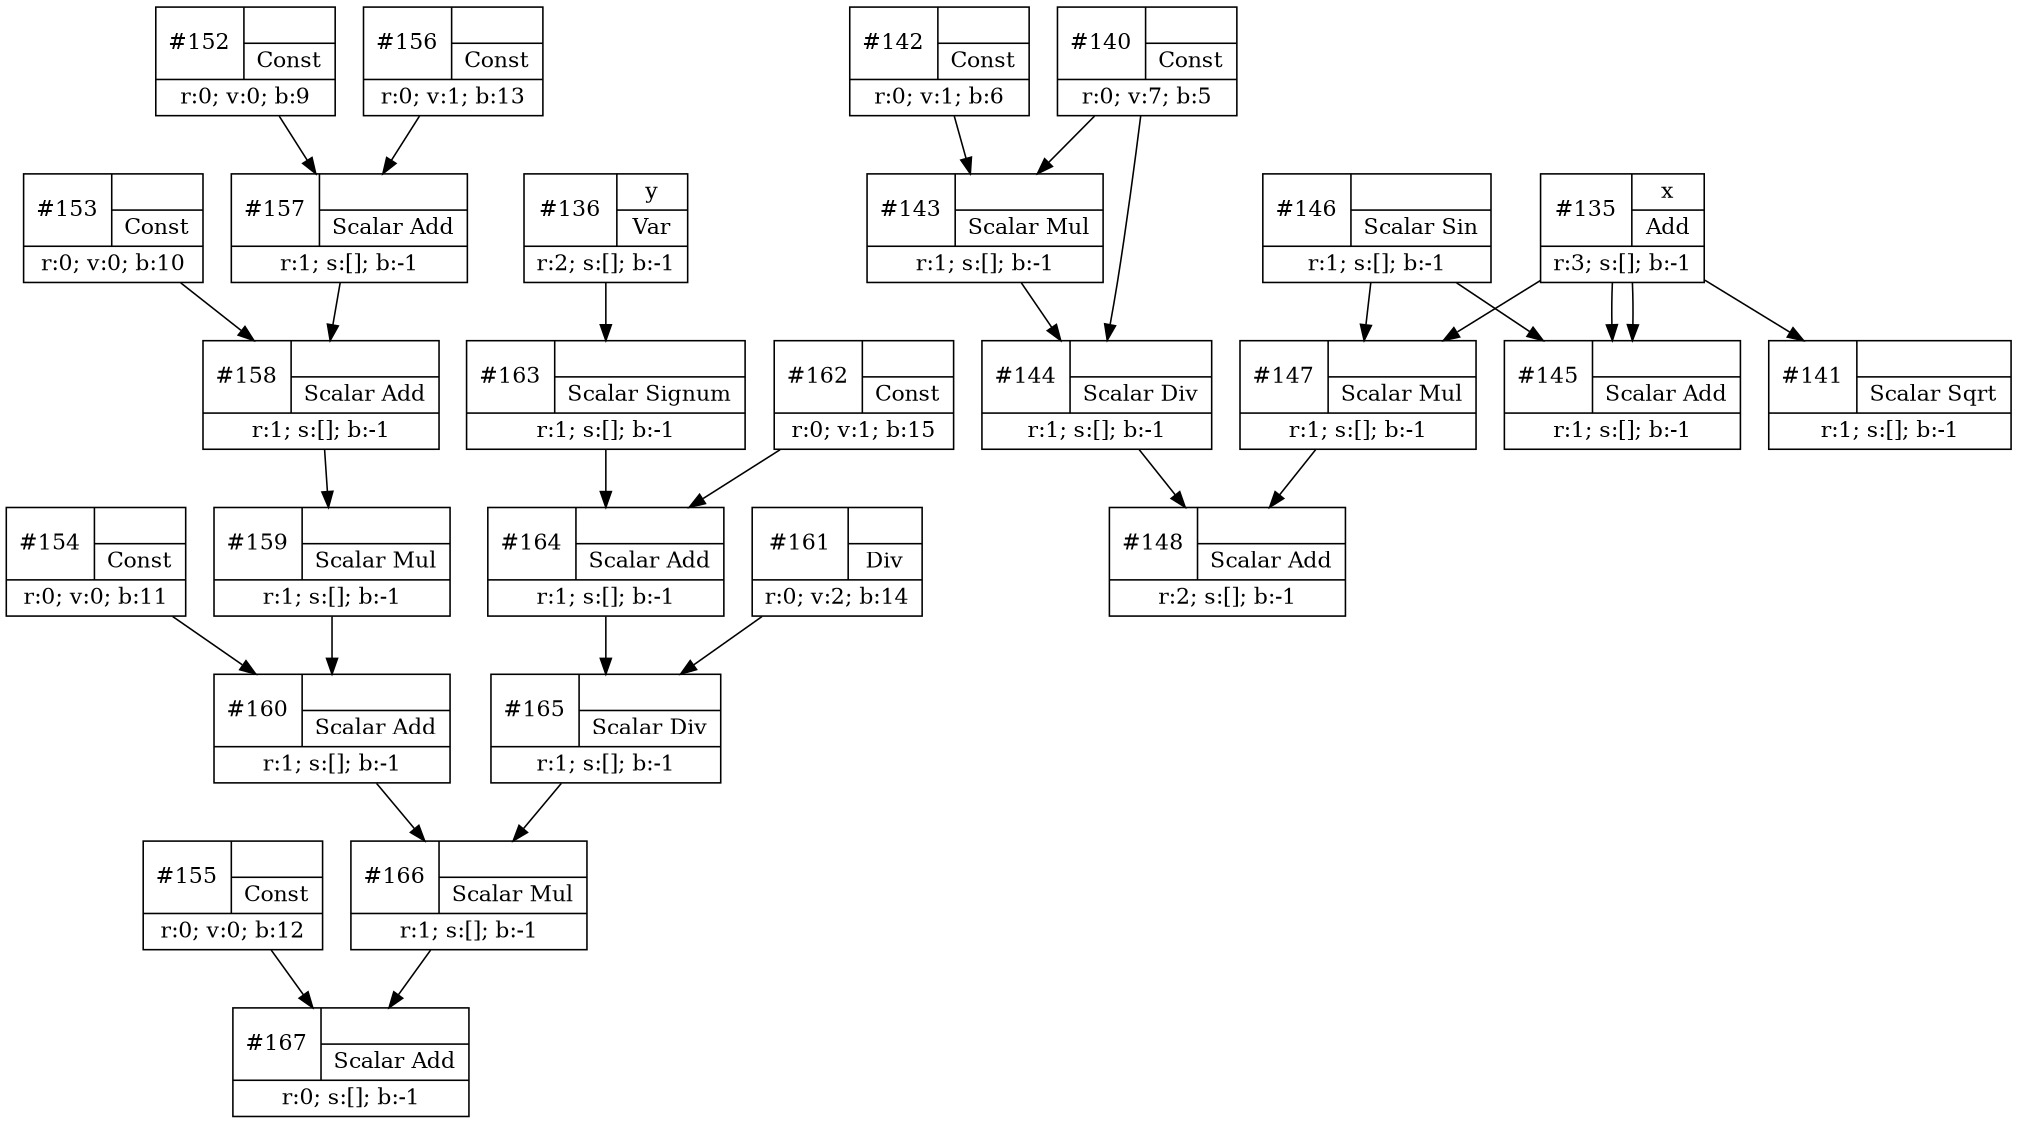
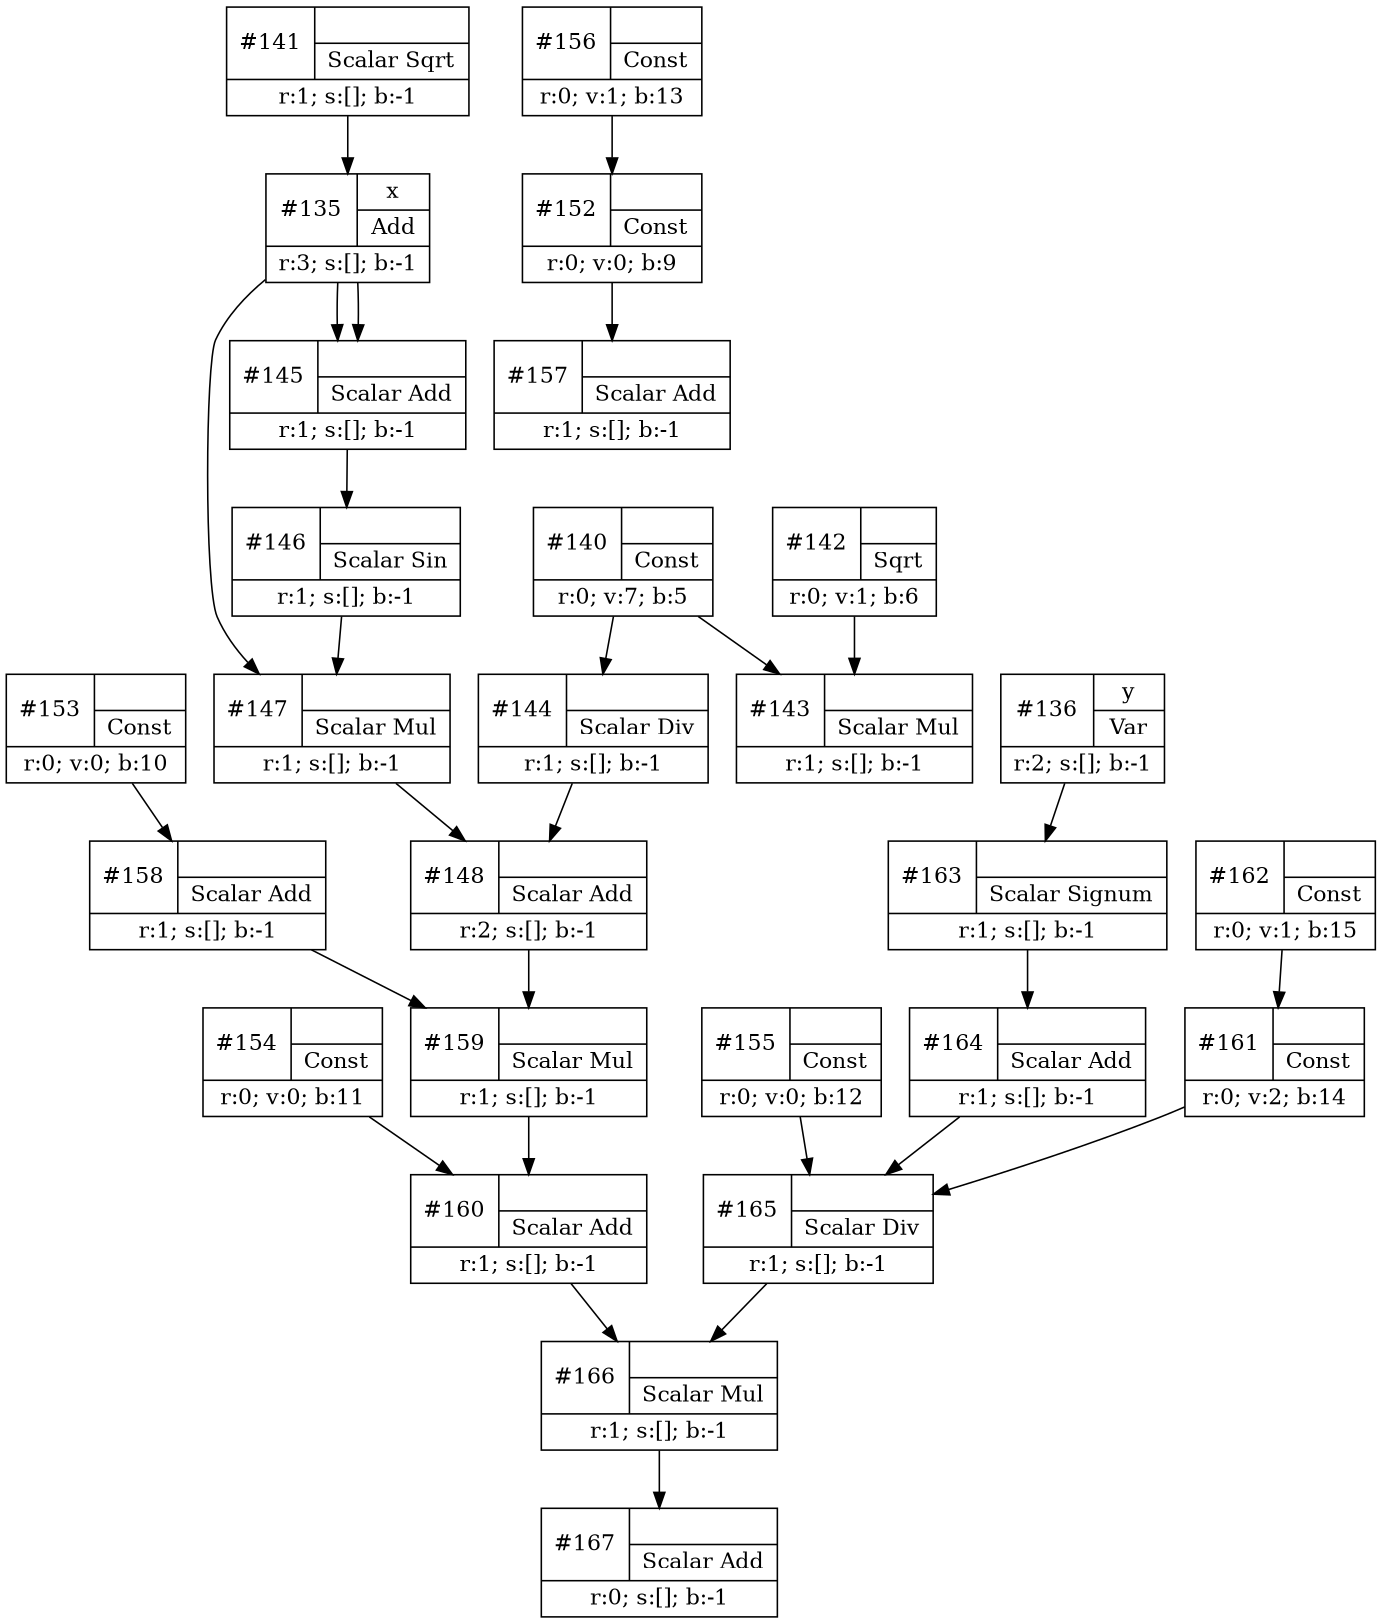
node "#142": text "Const" -> "Sqrt"
edge "#156" -> "#157": now "#156" -> "#152"
edge "#146" -> "#145": reversed
edge "#157" -> "#158": removed
edge "#143" -> "#144": removed
edge "#135" -> "#141": reversed
edge "#162" -> "#164": now "#162" -> "#161"
node "#161": text "Div" -> "Const"
edge "#148" -> "#159": added
edge "#155" -> "#167": now "#155" -> "#165"
